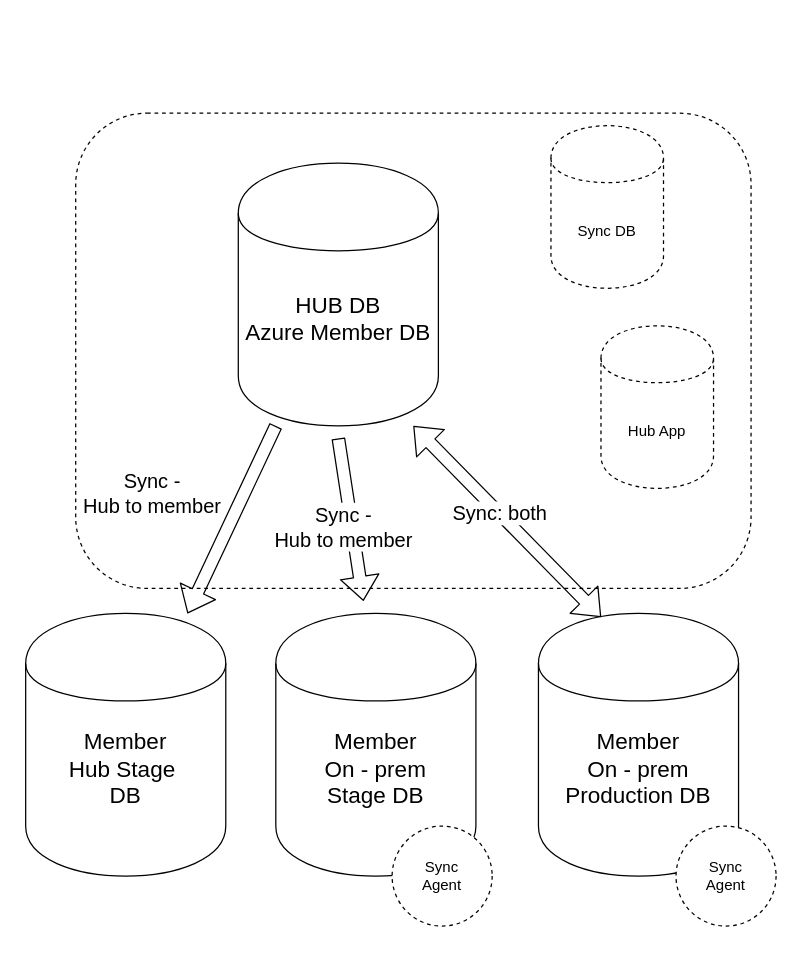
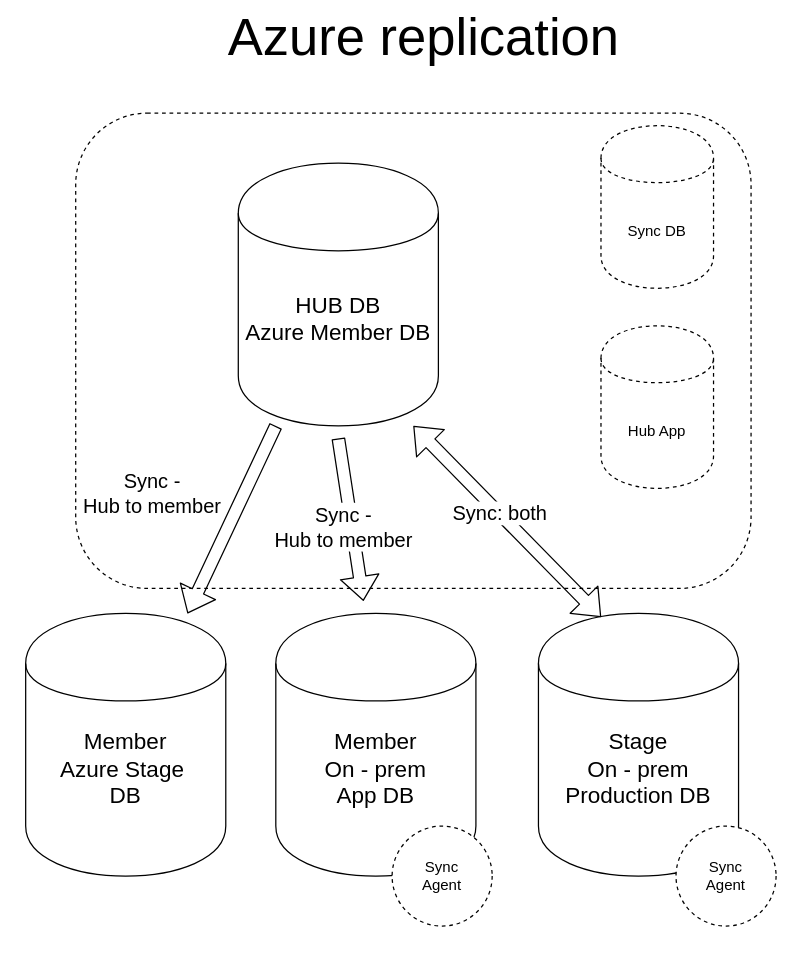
node "Azure replication": added
node "Sync DB": moved (607, 207) -> (657, 207)
node "Member Hub Stage DB": label "Member Hub Stage DB" -> "Member Azure Stage DB"
node "Member On - prem Stage DB": label "Member On - prem Stage DB" -> "Member On - prem App DB"
node "Member On - prem Production DB": label "Member On - prem Production DB" -> "Stage On - prem Production DB"
